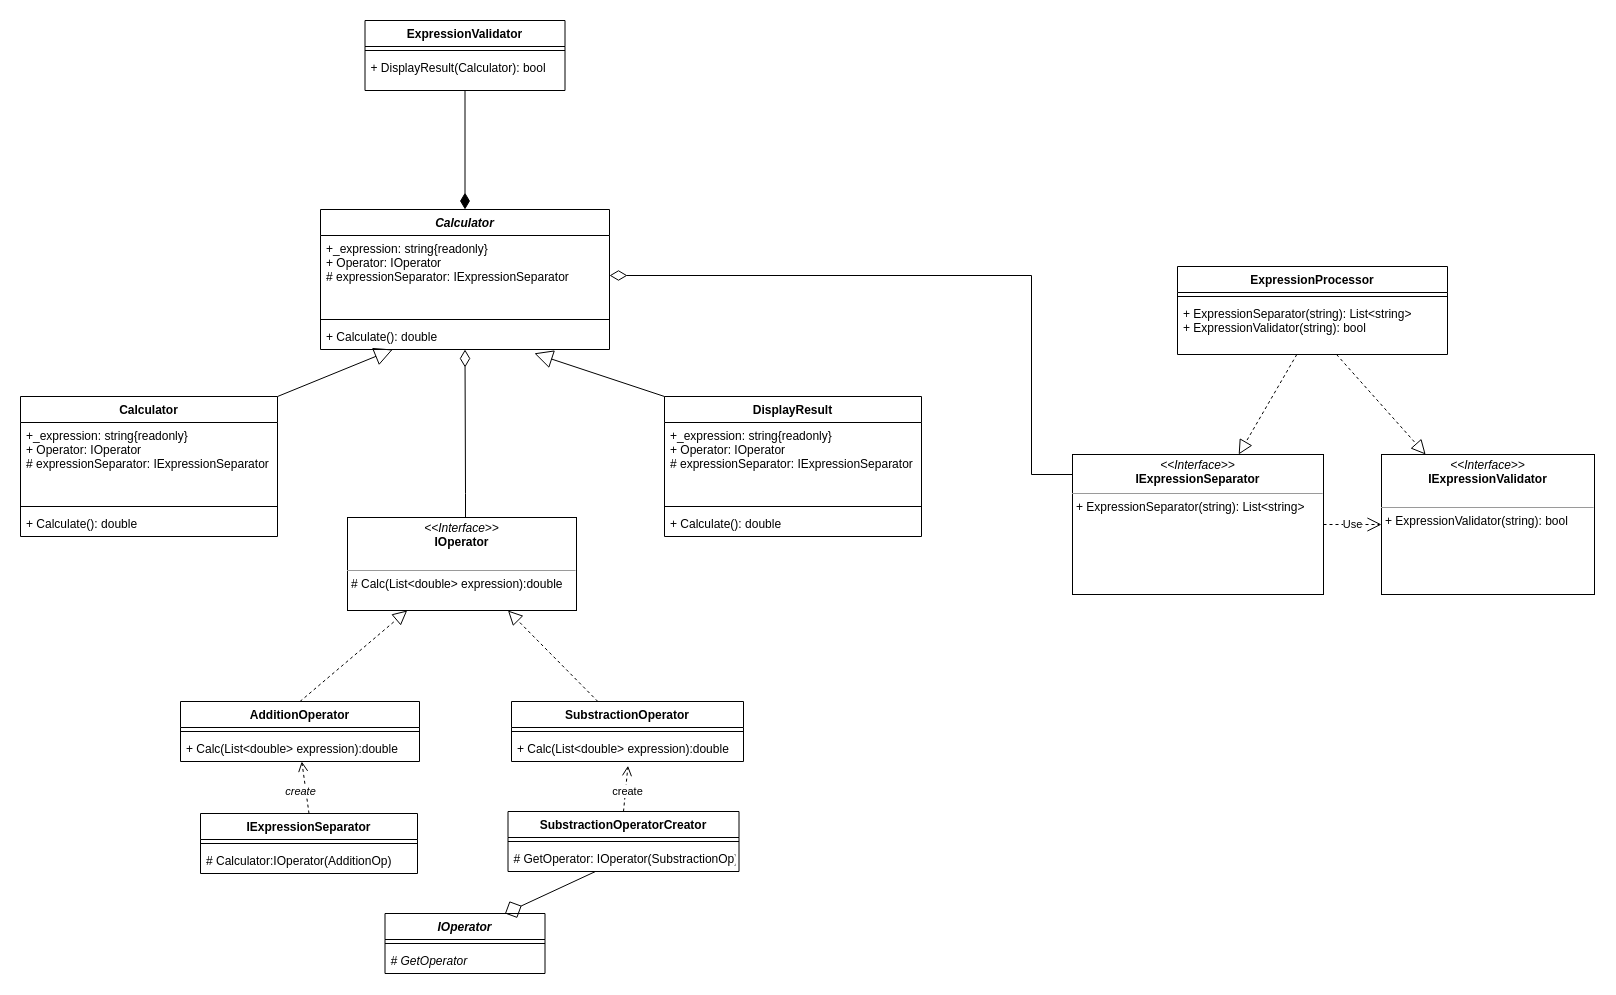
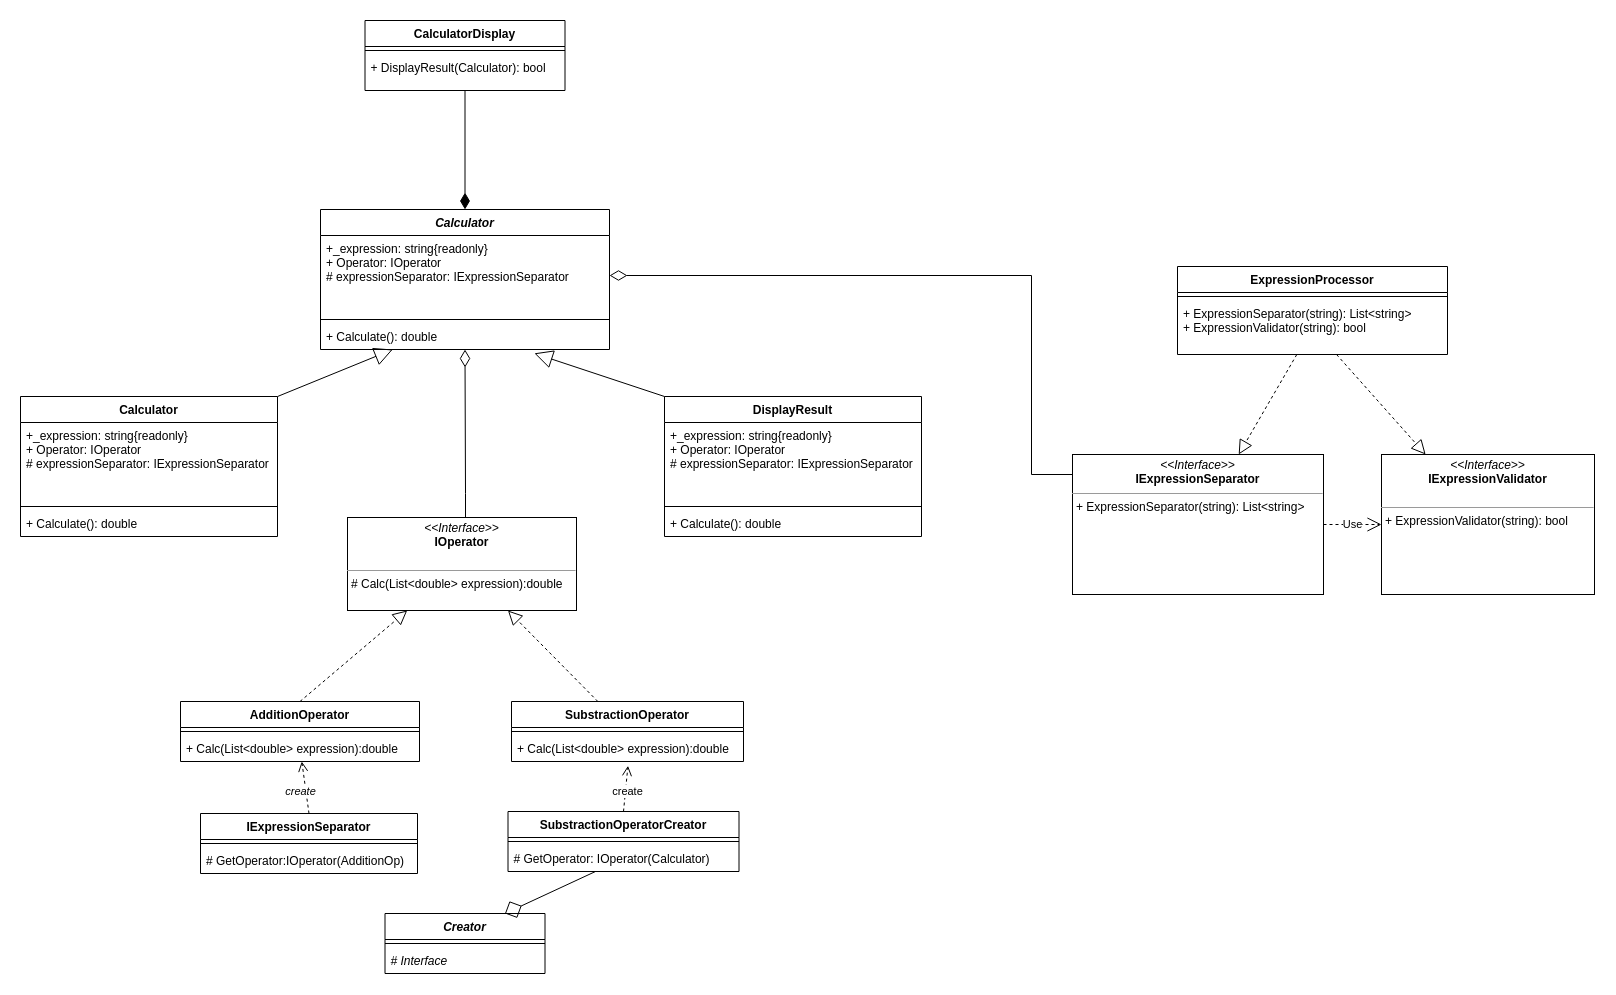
node "ExpressionValidator": label "ExpressionValidator" -> "CalculatorDisplay"
node "# GetOperator: IOperator(SubstractionOp)": label "# GetOperator: IOperator(SubstractionOp)" -> "# GetOperator: IOperator(Calculator)"
node "# Calculator:IOperator(AdditionOp)": label "# Calculator:IOperator(AdditionOp)" -> "# GetOperator:IOperator(AdditionOp)"
node "IOperator": label "IOperator" -> "Creator"
node "# GetOperator": label "# GetOperator" -> "# Interface"
